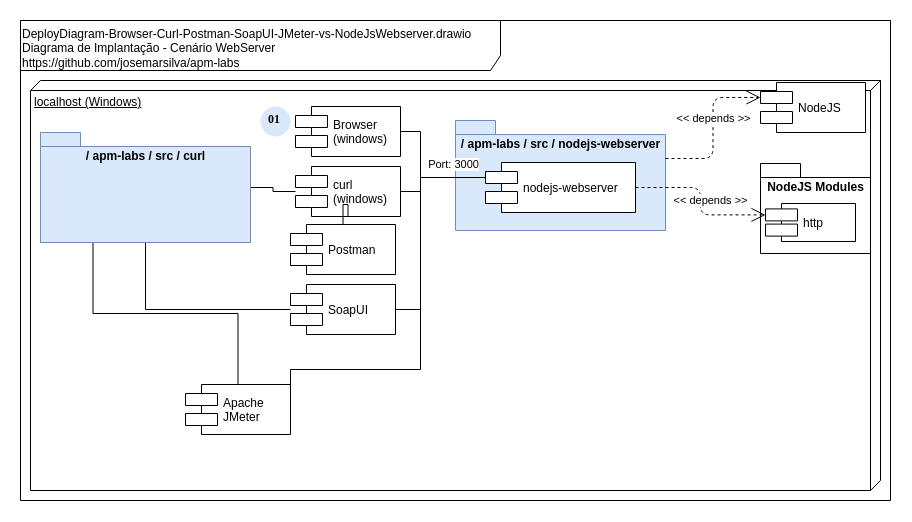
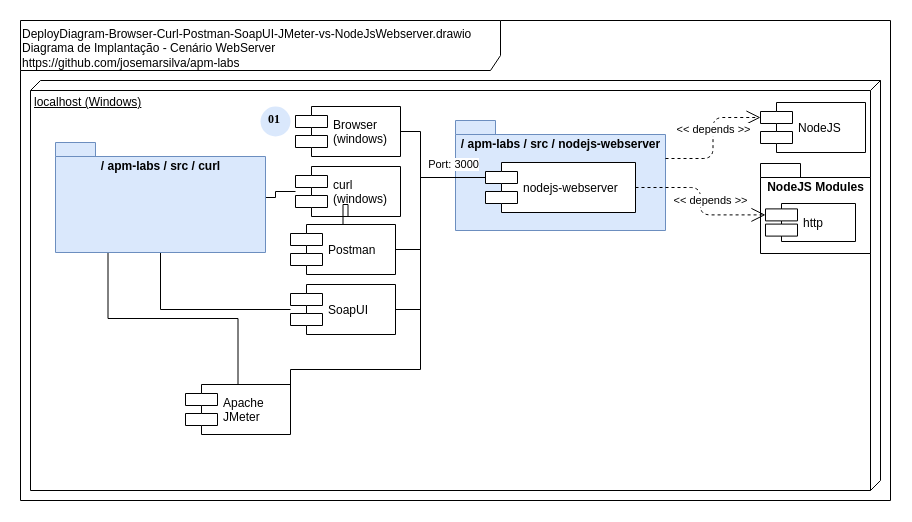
node "NodeJS": moved (813, 108) -> (813, 128)
node "/ apm-labs / src / curl": moved (146, 188) -> (161, 198)
edge "nodejs-webserver" -- "curl (windows)": removed
edge "nodejs-webserver" -- "Postman": added
